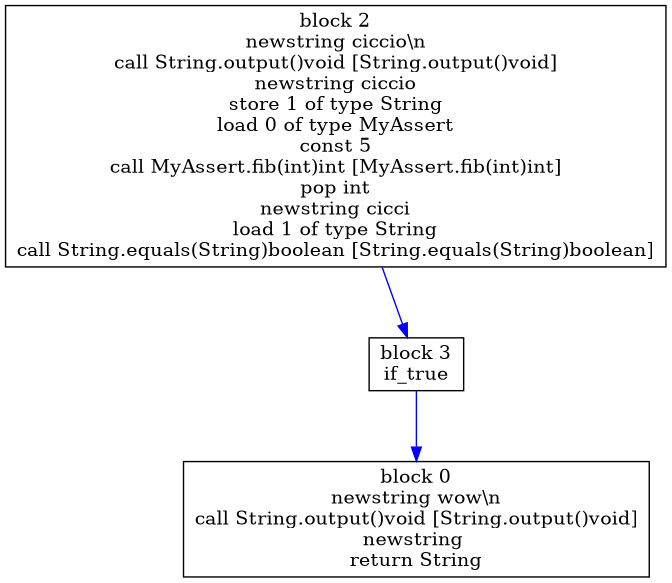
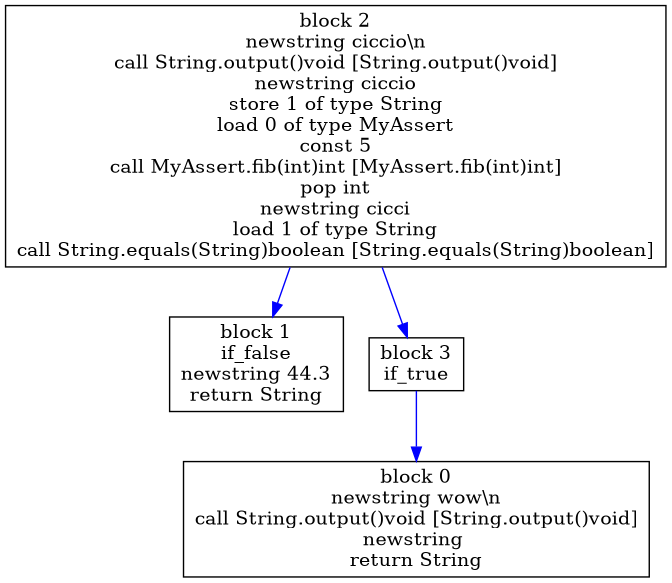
node "block 1 if_false newstring 44.3 return String": added
